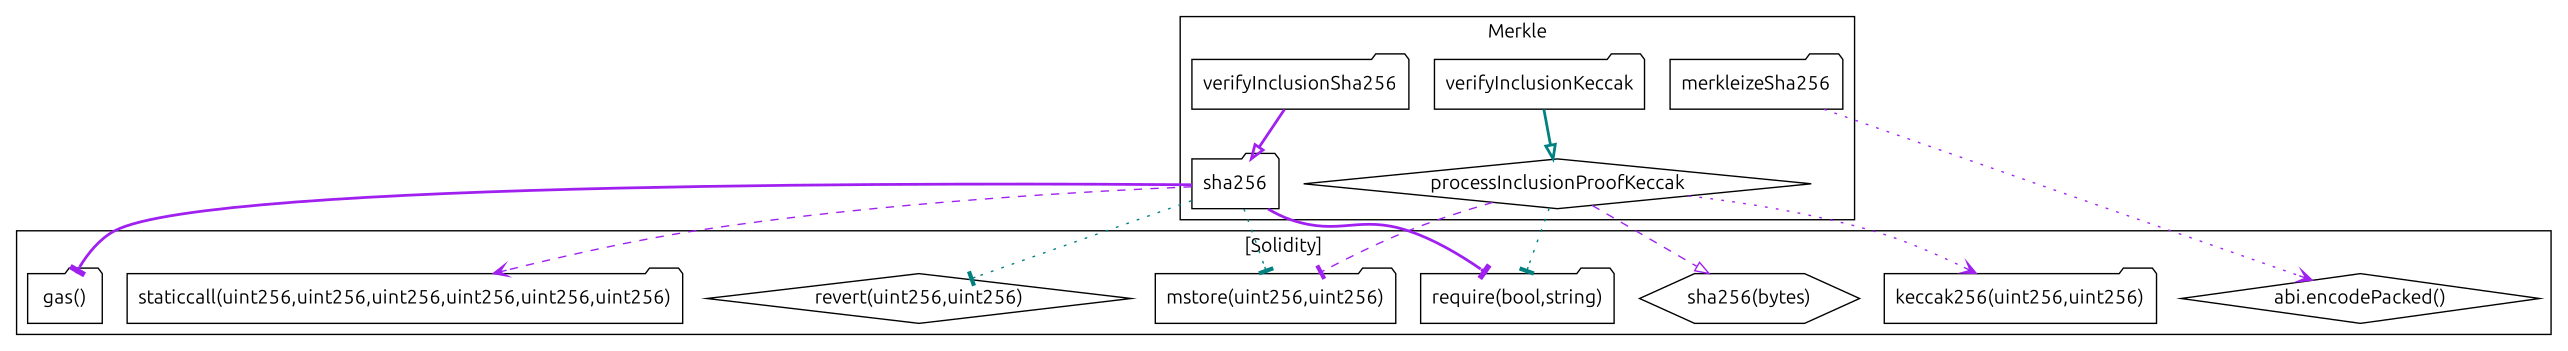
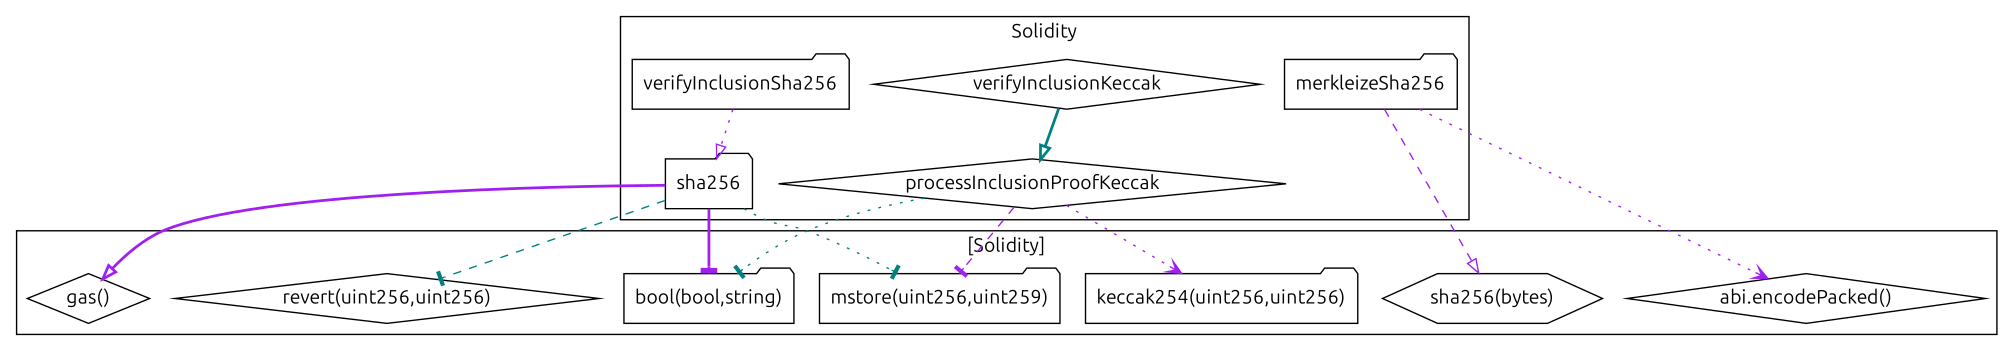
cluster "Merkle": label "Merkle" -> "Solidity"
node "verifyInclusionKeccak": shape folder -> diamond
edge "verifyInclusionSha256" -> "sha256": style bold -> dotted
edge "sha256" -> "gas()": arrowhead tee -> onormal
edge "processInclusionProofKeccak" -> "sha256(bytes)": now "merkleizeSha256" -> "sha256(bytes)"
edge "sha256" -> "revert(uint256,uint256)": style dotted -> dashed
node "gas()": shape folder -> diamond
node "staticcall(uint256,uint256,uint256,uint256,uint256,uint256)": removed
node "mstore(uint256,uint256)": label "mstore(uint256,uint256)" -> "mstore(uint256,uint259)"
node "require(bool,string)": label "require(bool,string)" -> "bool(bool,string)"
node "keccak256(uint256,uint256)": label "keccak256(uint256,uint256)" -> "keccak254(uint256,uint256)"
